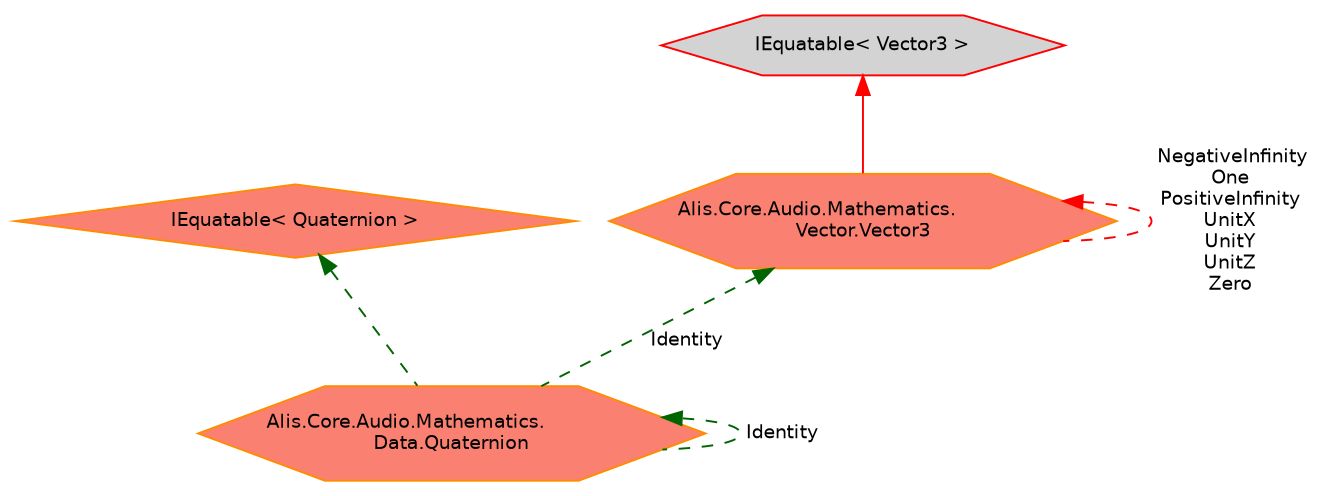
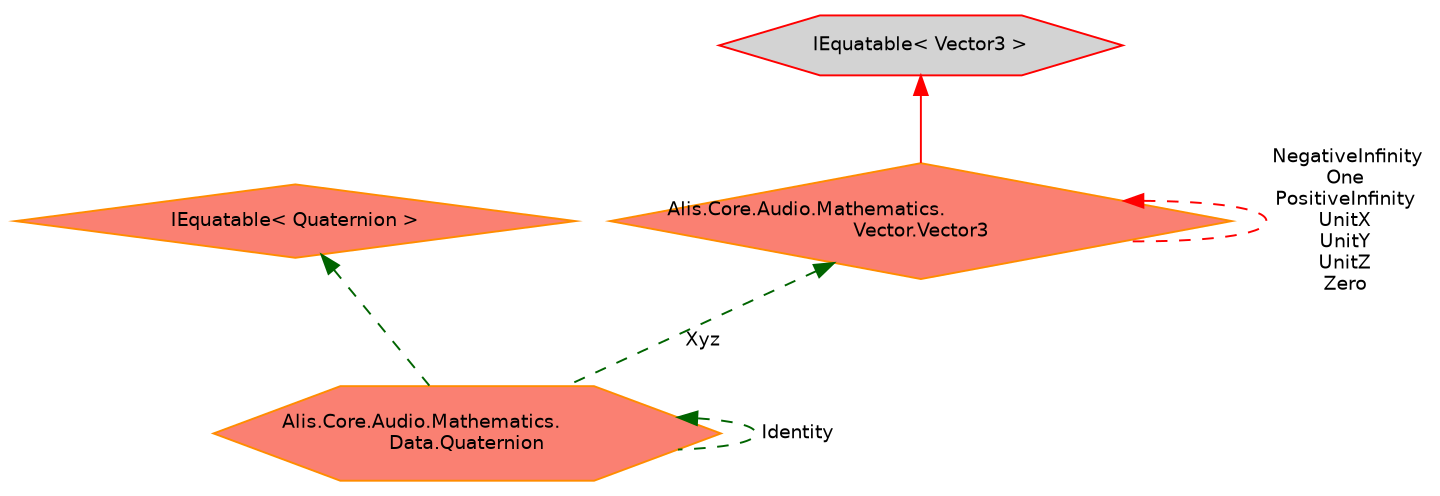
node "Alis.Core.Audio.Mathematics. Vector.Vector3": shape hexagon -> diamond
edge "Alis.Core.Audio.Mathematics. Data.Quaternion" -> "Alis.Core.Audio.Mathematics. Vector.Vector3": label " Identity" -> " Xyz"
